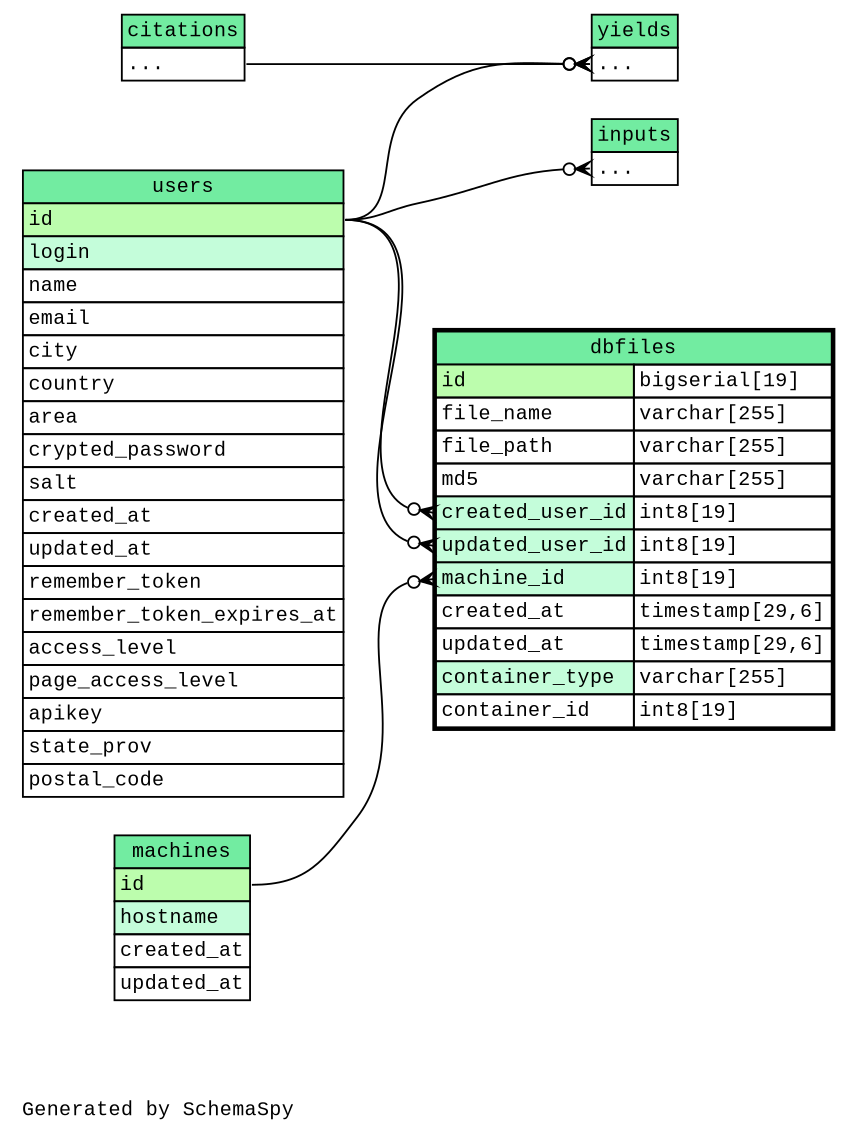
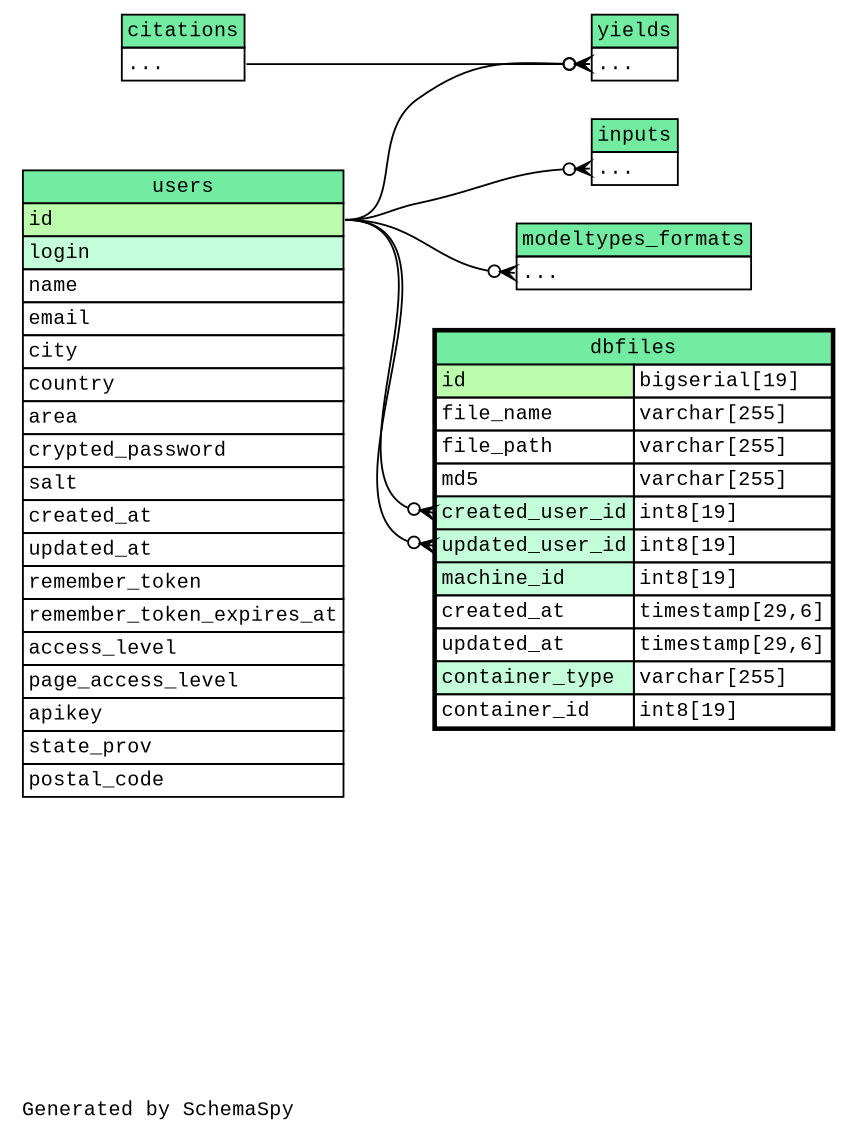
node "modeltypes_formats": added
node "machines": removed
